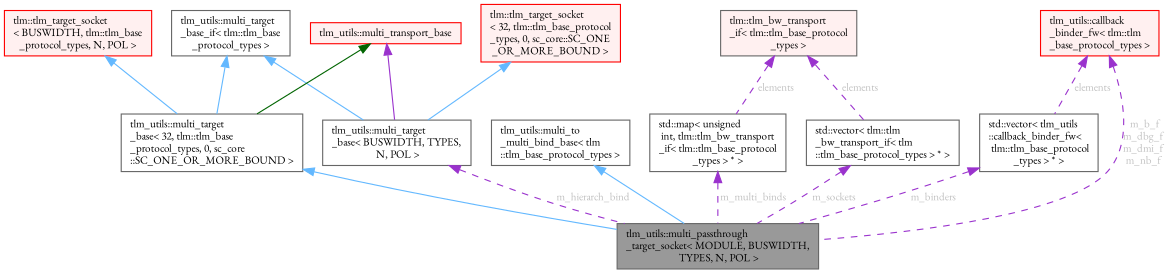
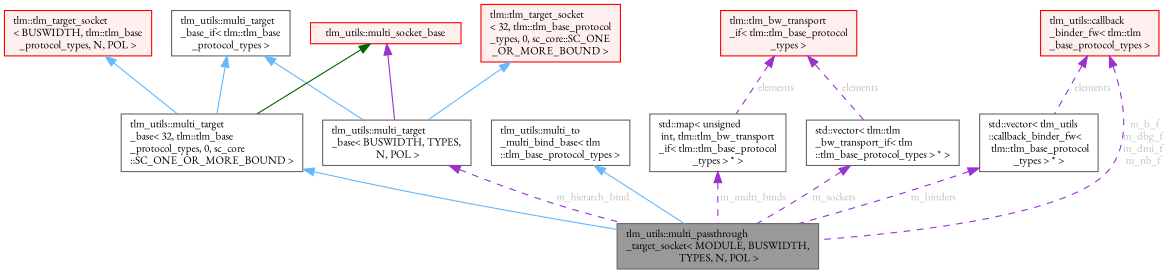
node "tlm_utils::multi_transport_base": label "tlm_utils::multi_transport_base" -> "tlm_utils::multi_socket_base"
node "tlm::tlm_bw_transport _if< tlm::tlm_base_protocol _types >": color gray40 -> red
